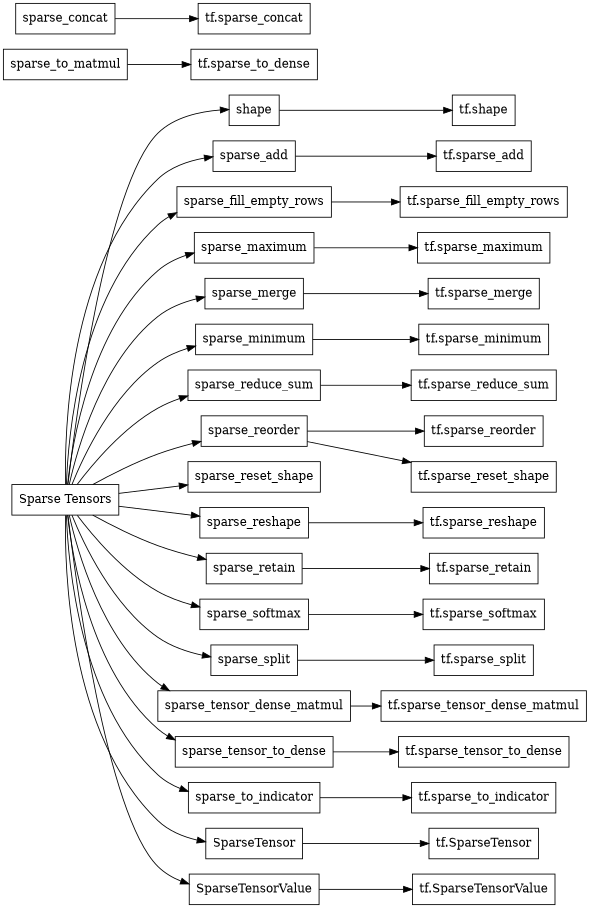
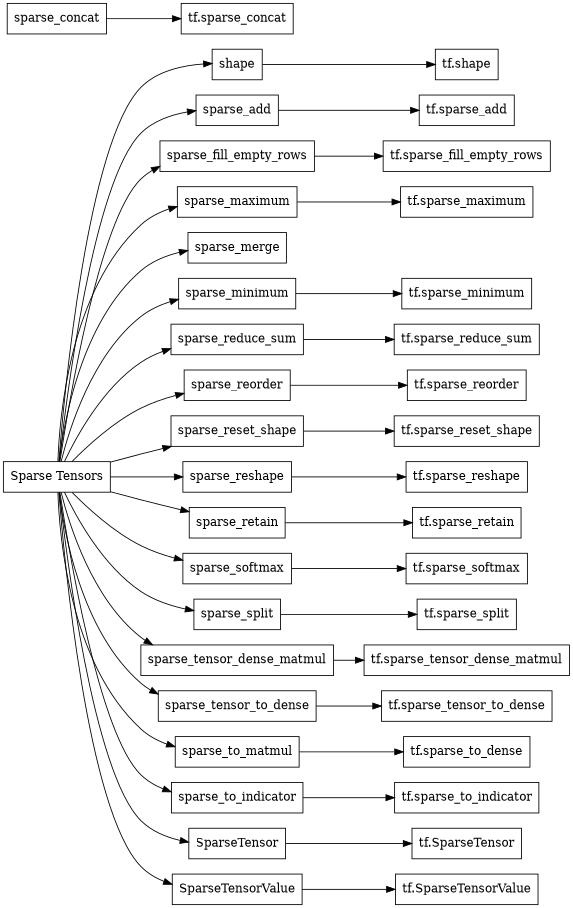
node "tf.sparse_merge": removed
edge "sparse_reorder" -> "tf.sparse_reset_shape": now "sparse_reset_shape" -> "tf.sparse_reset_shape"
edge "Sparse Tensors" -> "sparse_to_matmul": added
